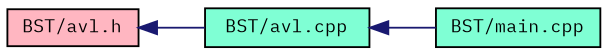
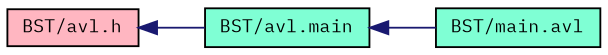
node "BST/avl.cpp": label "BST/avl.cpp" -> "BST/avl.main"
node "BST/main.cpp": label "BST/main.cpp" -> "BST/main.avl"
